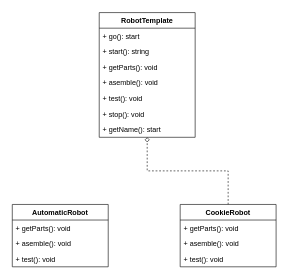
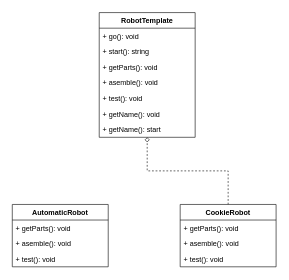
node "+ go(): start": label "+ go(): start" -> "+ go(): void"
node "+ stop(): void": label "+ stop(): void" -> "+ getName(): void"
